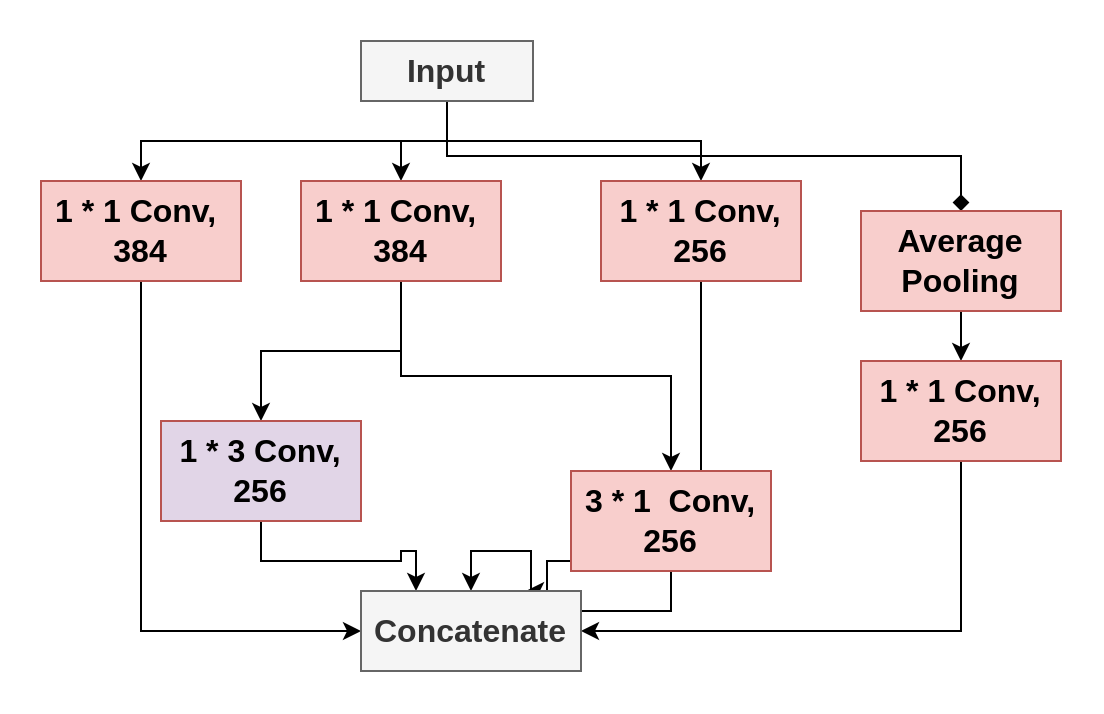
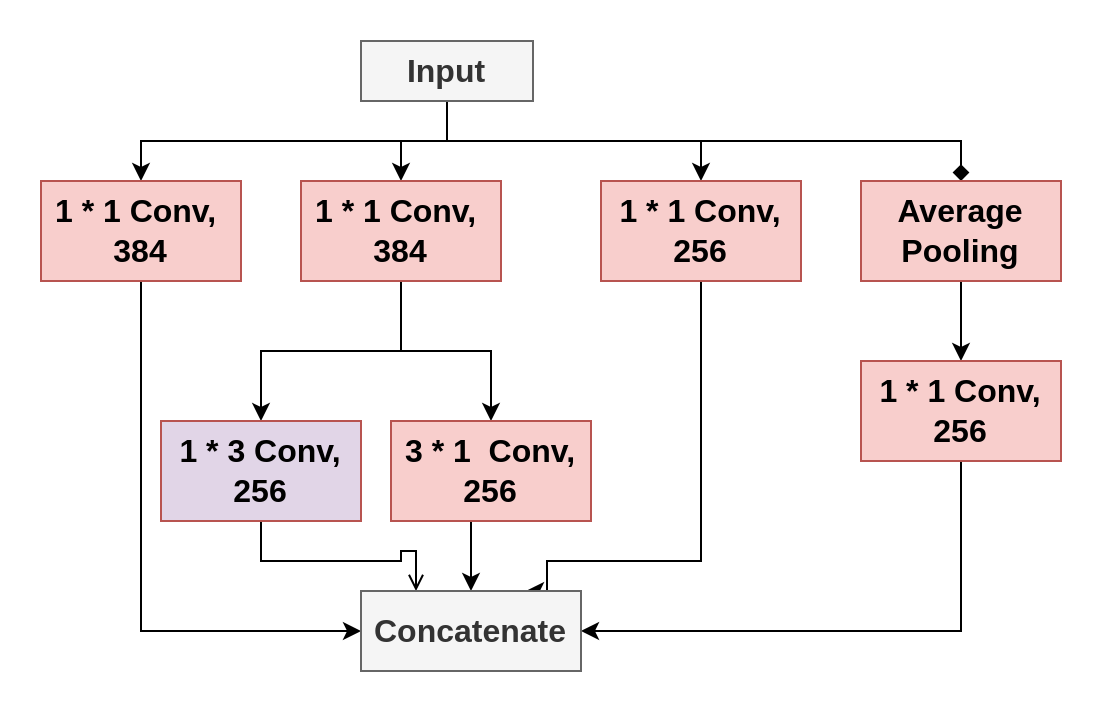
node "Average Pooling": moved (961, 261) -> (961, 231)
node "3 * 1 Conv, 256": moved (671, 521) -> (491, 471)
edge "1 * 3 Conv, 256" -> "Concatenate": arrowhead classic -> open
